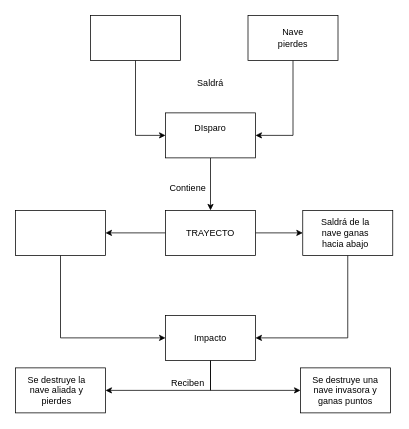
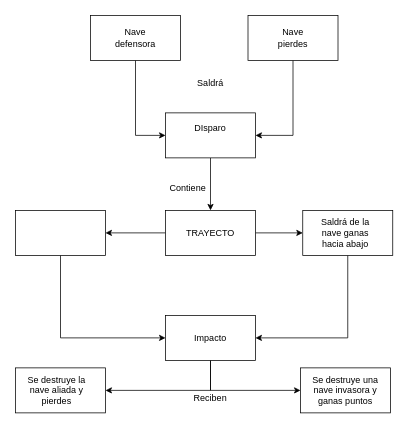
node "Nave defensora": added
node "Reciben": moved (188, 383) -> (210, 398)
